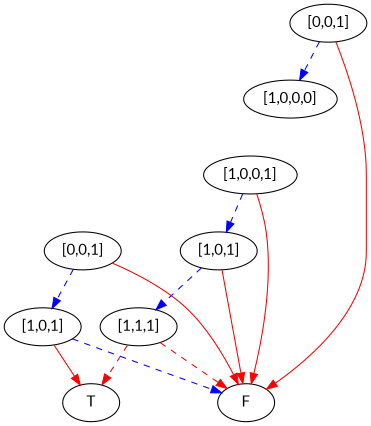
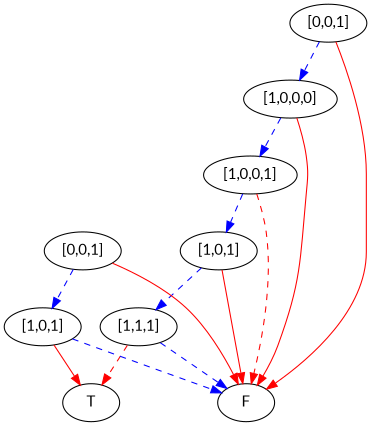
edge "[1,0,0,0]" -> "[1,0,0,1]": added
edge "[1,0,0,0]" -> "F": added
edge "[1,0,0,1]" -> "F": style solid -> dashed
edge "[1,1,1]" -> "F": color red -> blue
